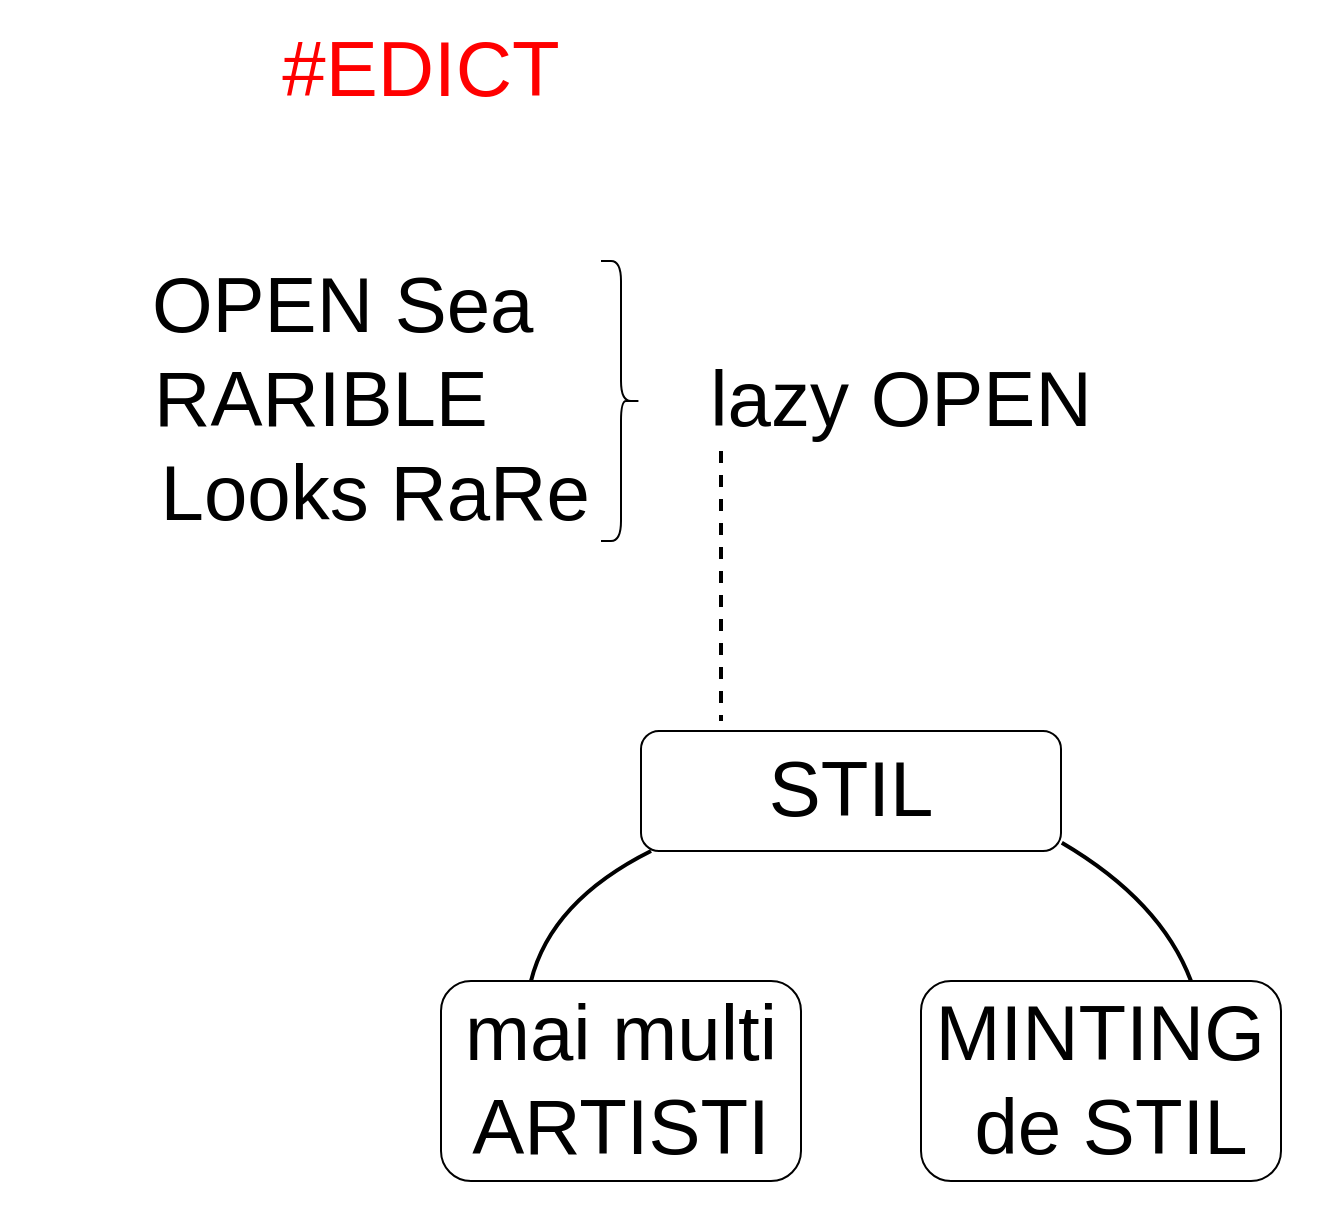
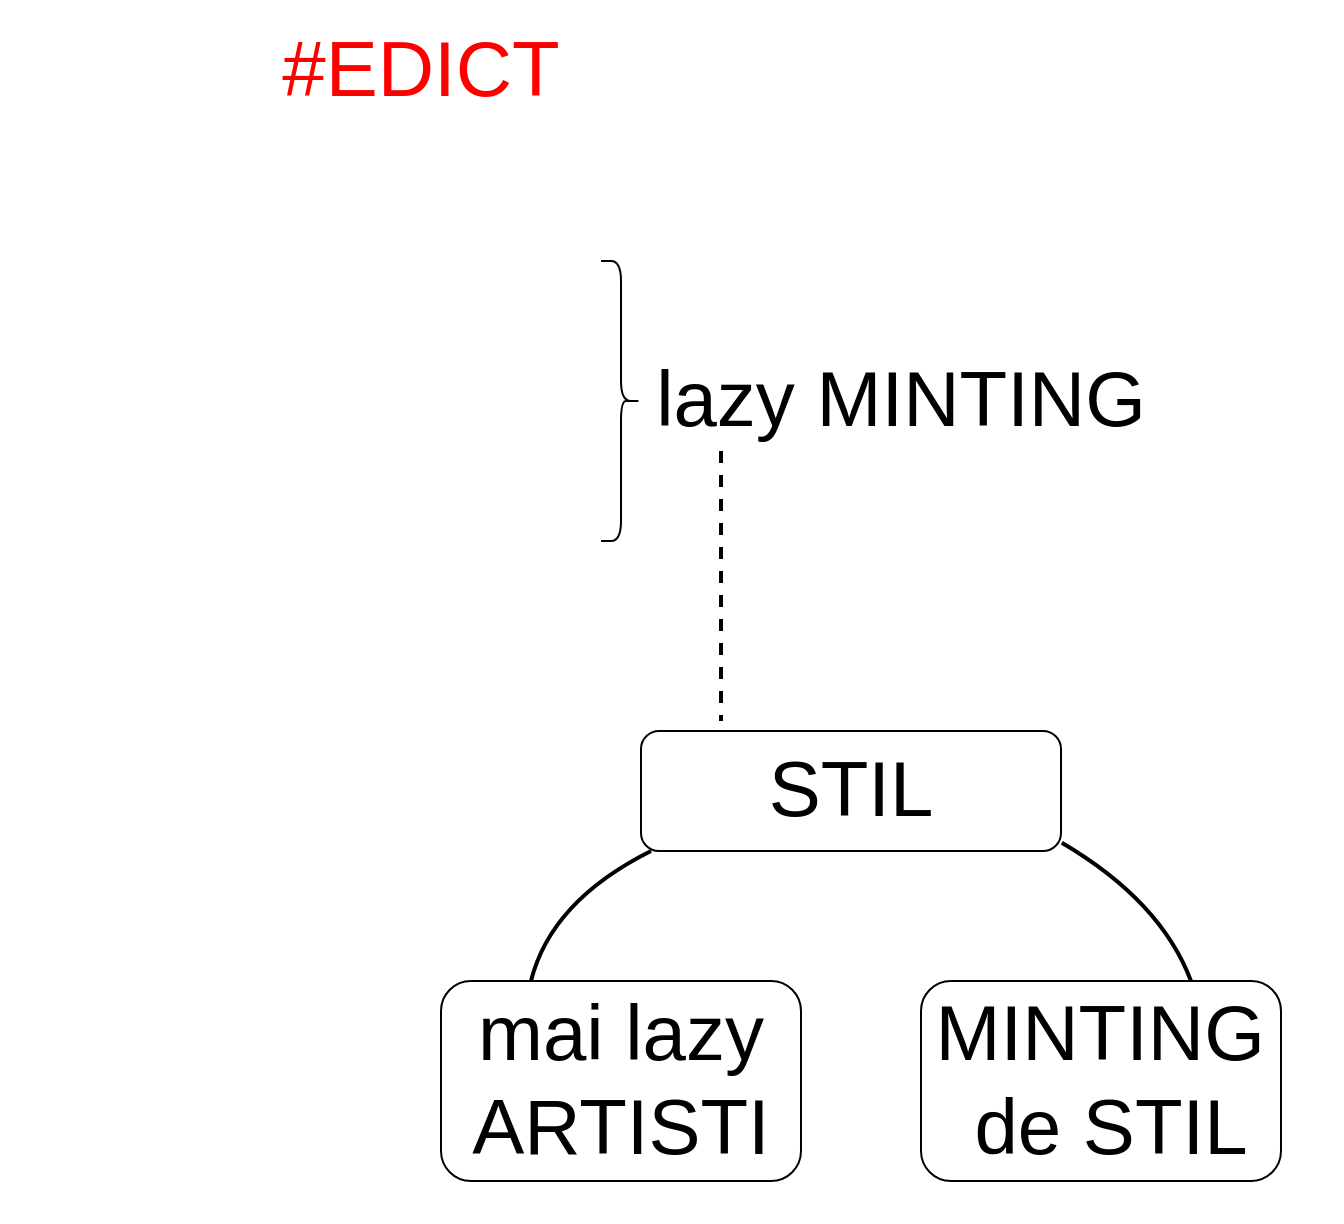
node "OPEN Sea RARIBLE Looks RaRe": removed
node "lazy OPEN": label "lazy OPEN" -> "lazy MINTING"
node "mai multi ARTISTI": label "mai multi ARTISTI" -> "mai lazy ARTISTI"
